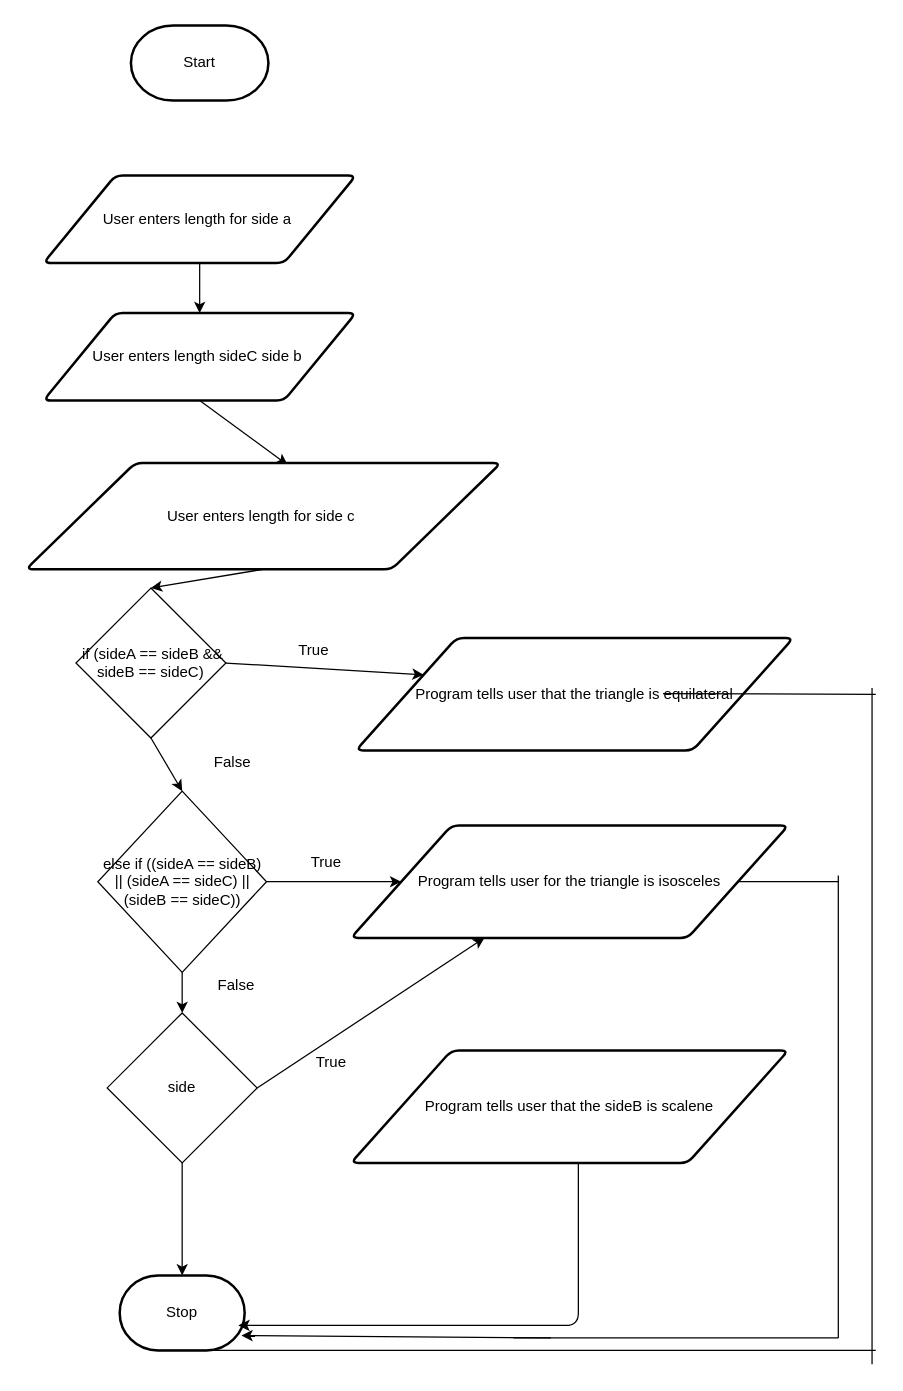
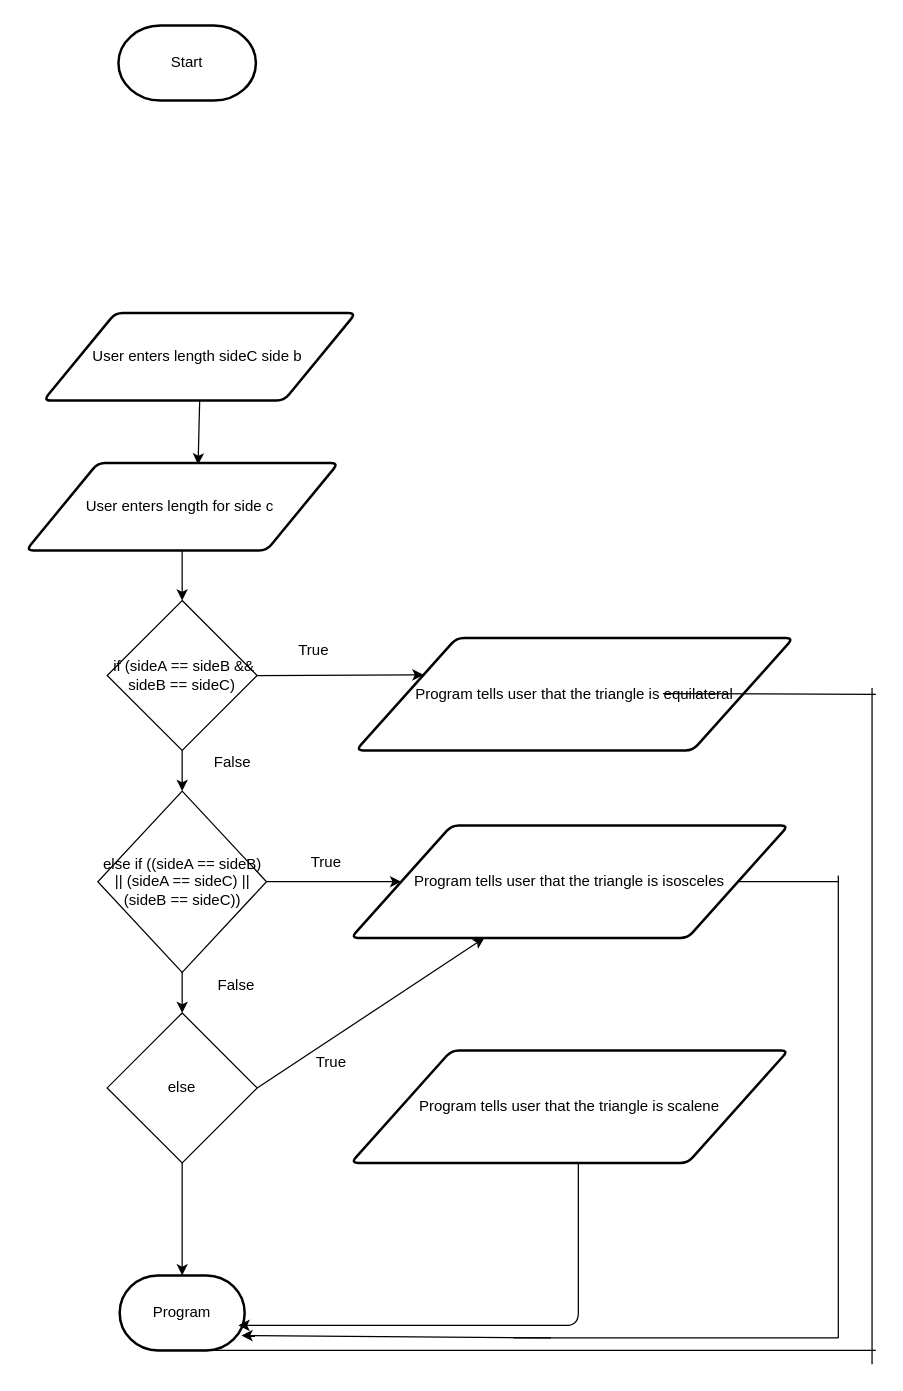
node "Start": moved (199, 63) -> (187, 63)
node "User enters length for side a": removed
edge "User enters length for side a" -> "User enters length sideC side b": removed
node "User enters length for side c": size 475x106 -> 313x88
node "if (sideA == sideB && sideB == sideC)": moved (151, 663) -> (182, 676)
node "Program tells user for the triangle is isosceles": label "Program tells user for the triangle is isosceles" -> "Program tells user that the triangle is isosceles"
node "side": label "side" -> "else"
node "Program tells user that the sideB is scalene": label "Program tells user that the sideB is scalene" -> "Program tells user that the triangle is scalene"
node "Stop": label "Stop" -> "Program"
